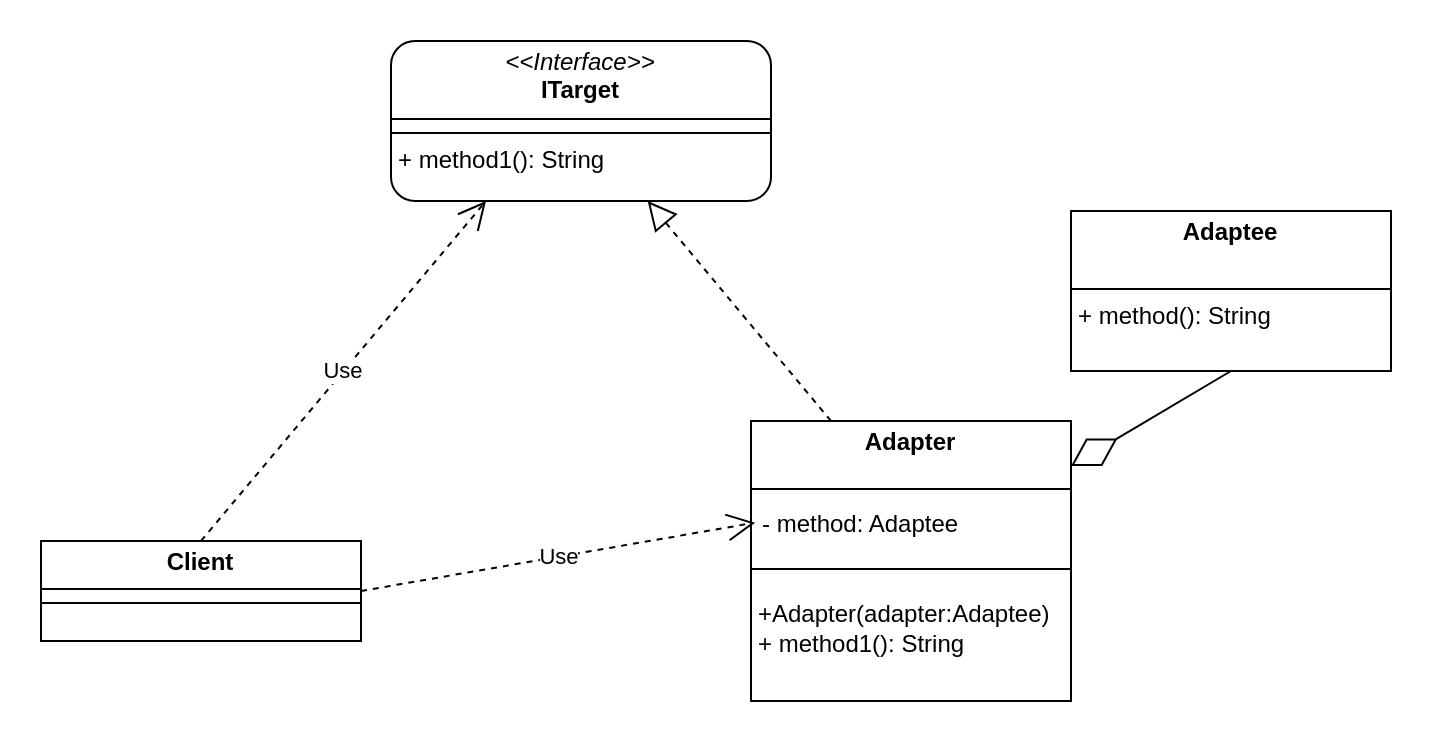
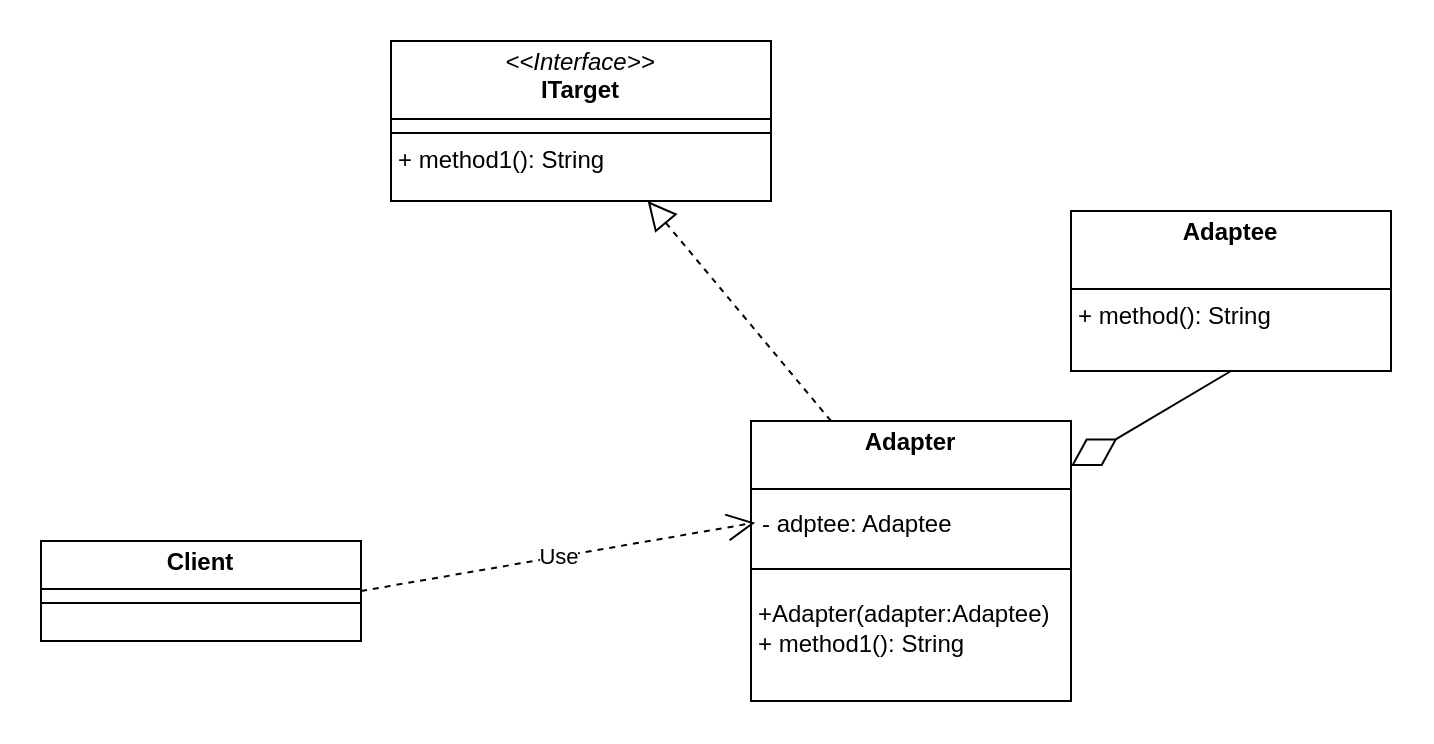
node "<<Interface>> ITarget + method1(): String": shape rounded rectangle -> rectangle
edge "Client" -> "<<Interface>> ITarget + method1(): String": removed, label "Use"
node "- method: Adaptee": label "- method: Adaptee" -> "- adptee: Adaptee"
